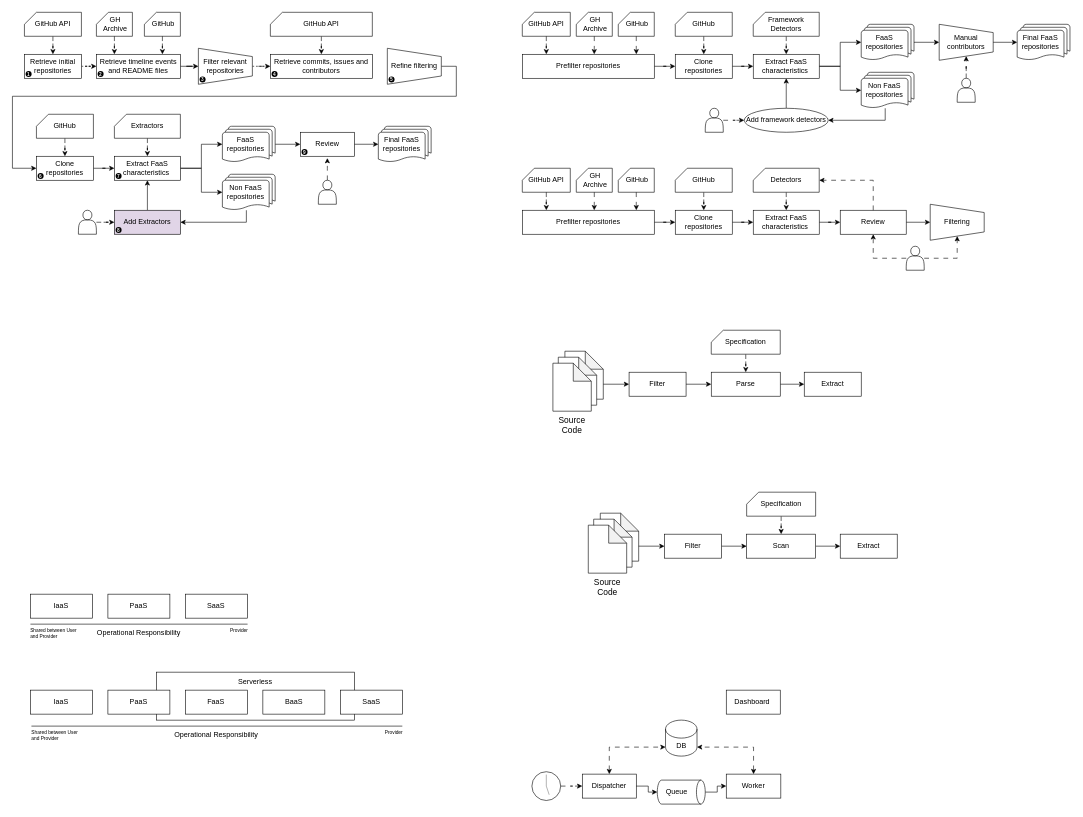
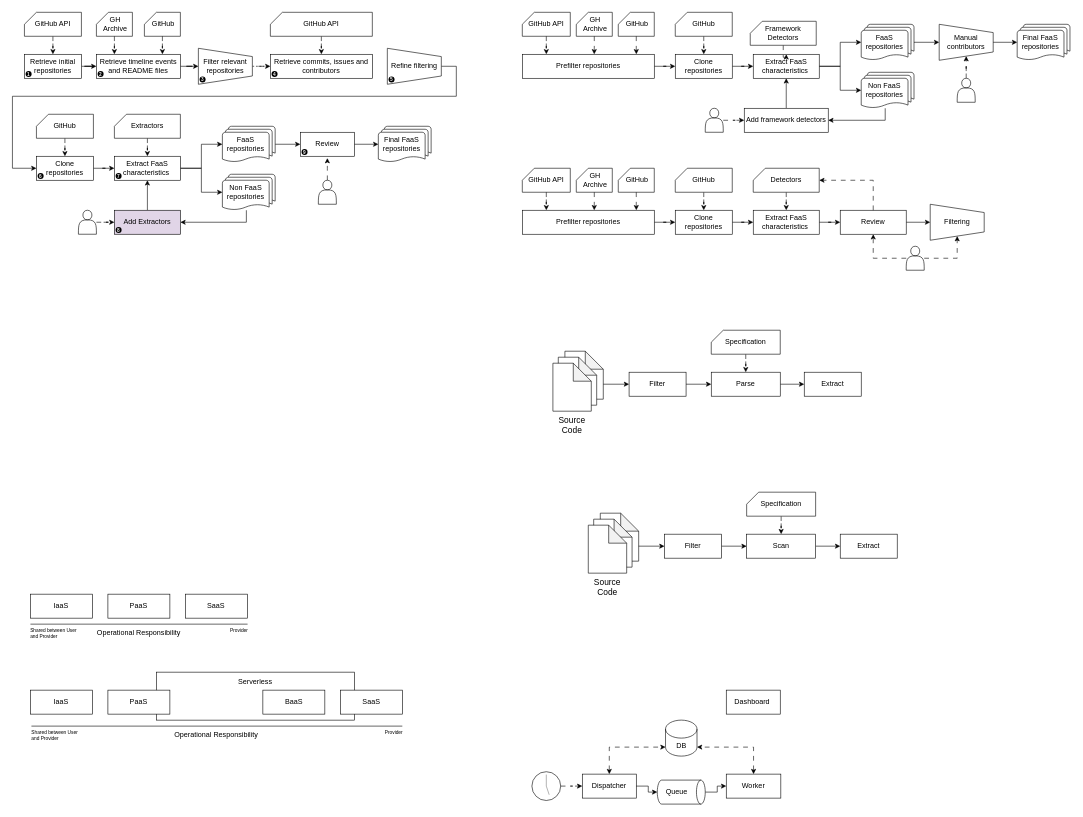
node "Framework Detectors": moved (786, 24) -> (783, 33)
edge "Retrieve initial repositories" -> "Retrieve timeline events and README files": style dashed -> solid
node "Add framework detectors": shape ellipse -> rectangle
node "FaaS": removed
